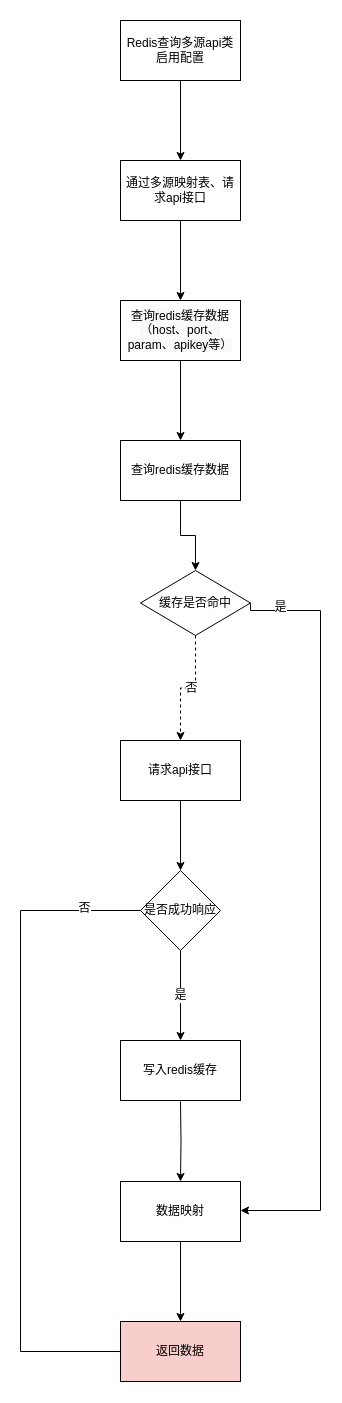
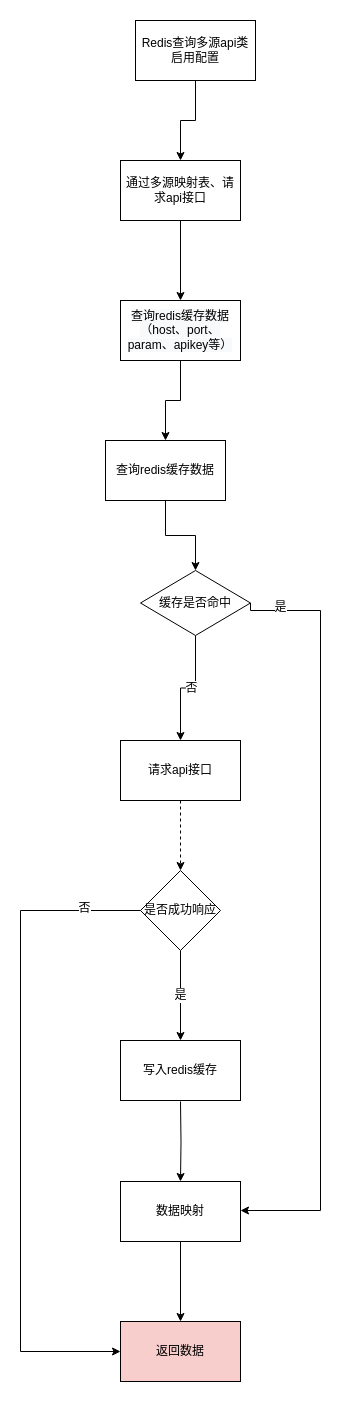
node "Redis查询多源api类启用配置": moved (181, 51) -> (196, 51)
node "查询redis缓存数据": moved (181, 471) -> (166, 471)
edge "缓存是否命中" -> "请求api接口": style dashed -> solid
edge "请求api接口" -> "是否成功响应": style solid -> dashed
edge "是否成功响应" -- "返回数据": arrowhead none -> classic
